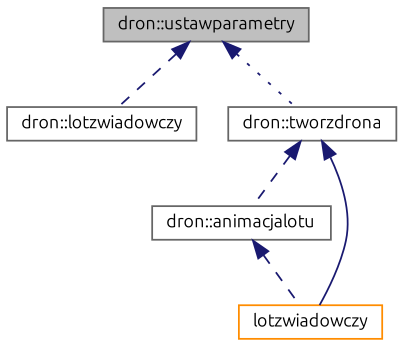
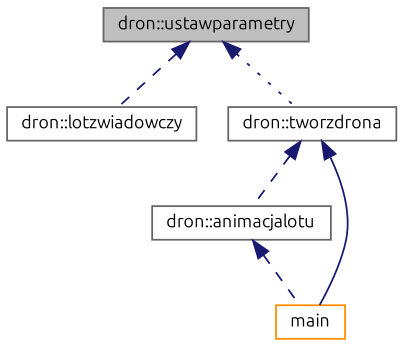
node "lotzwiadowczy": label "lotzwiadowczy" -> "main"
